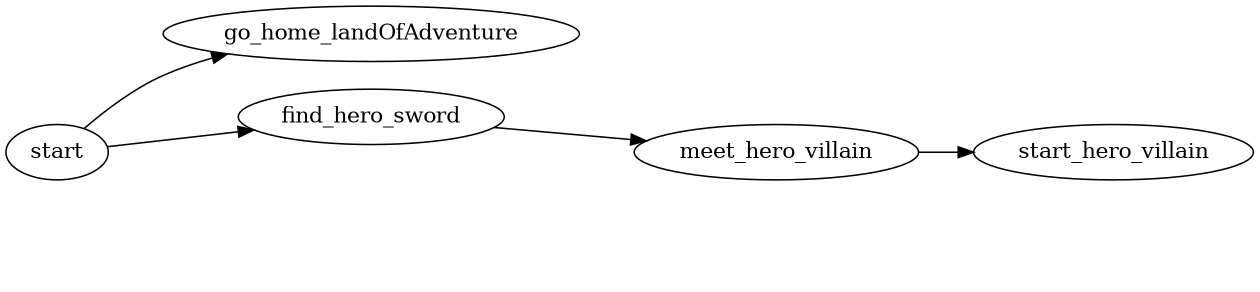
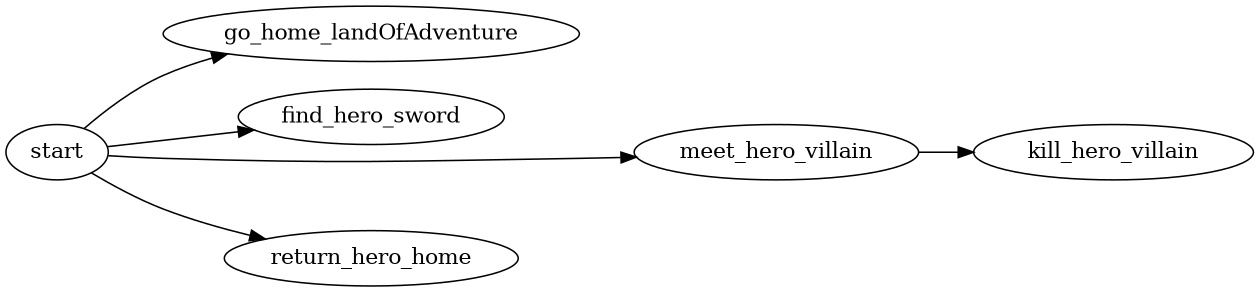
edge "find_hero_sword" -> "meet_hero_villain": now "start" -> "meet_hero_villain"
node "start_hero_villain": label "start_hero_villain" -> "kill_hero_villain"
node "return_hero_home": added
